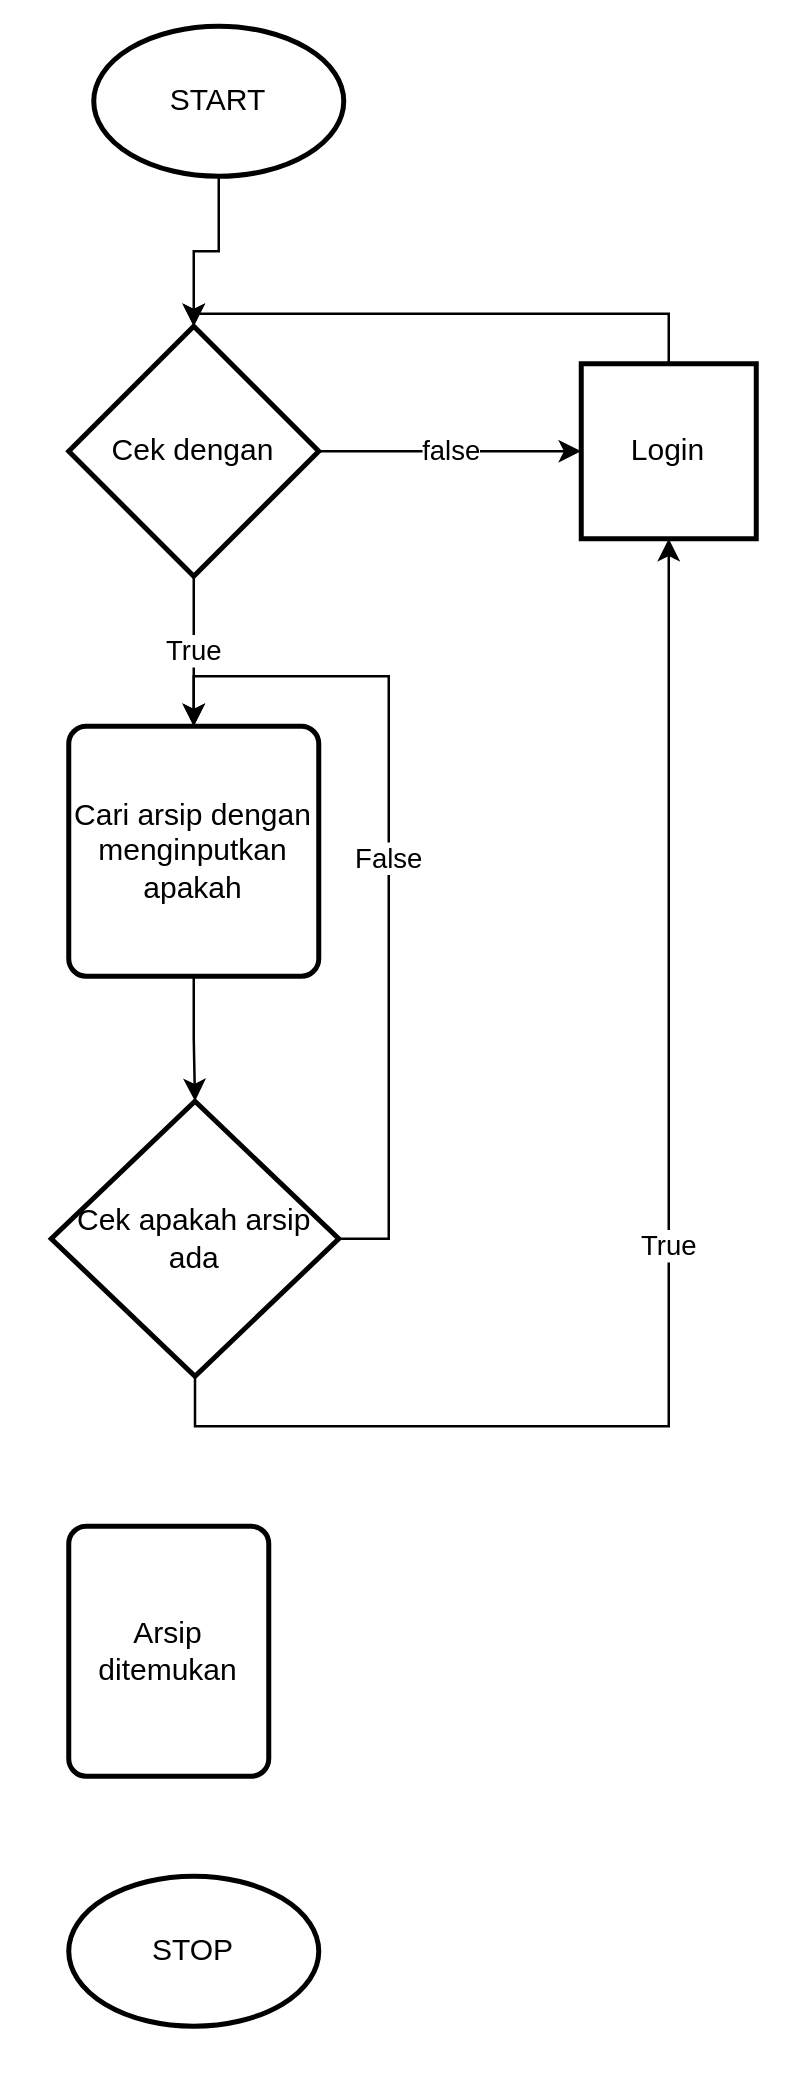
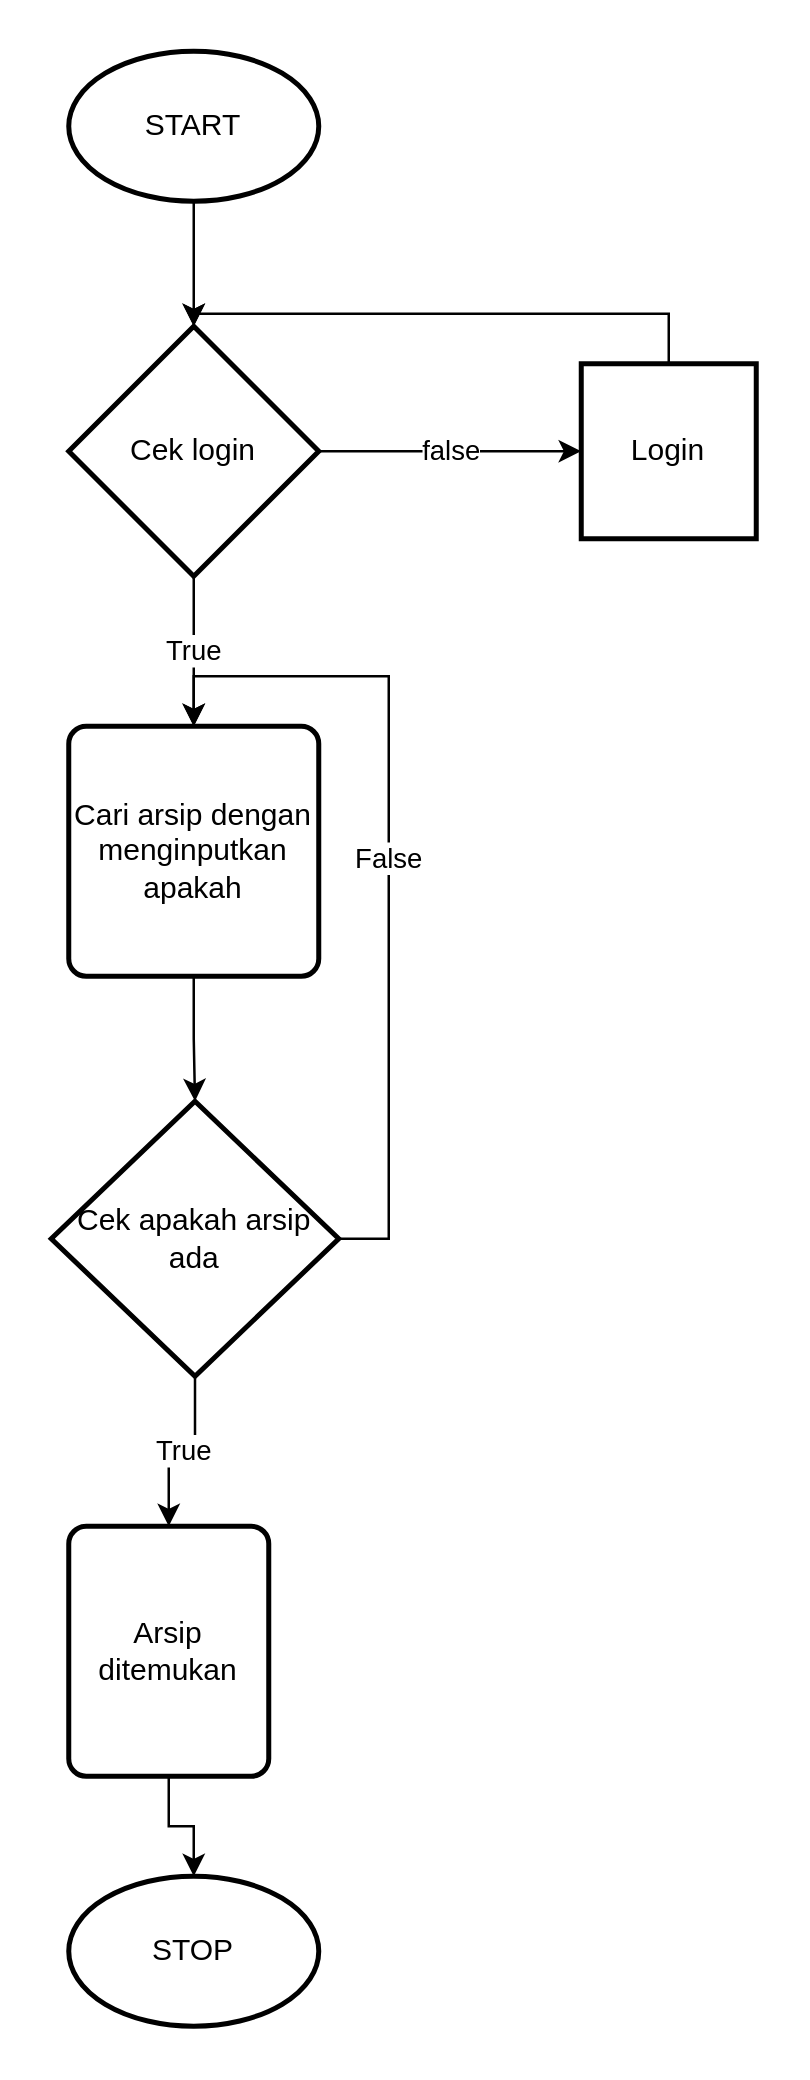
node "START": moved (219, 101) -> (194, 126)
node "Cek dengan": label "Cek dengan" -> "Cek login"
edge "Cek apakah arsip ada" -> "Login": now "Cek apakah arsip ada" -> "Arsip ditemukan"
edge "Arsip ditemukan" -> "STOP": added
